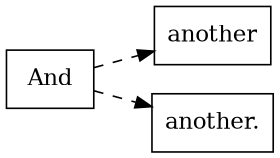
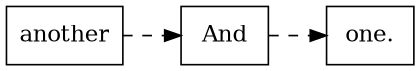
edge "And" -> "another": reversed
node "another.": label "another." -> "one."
